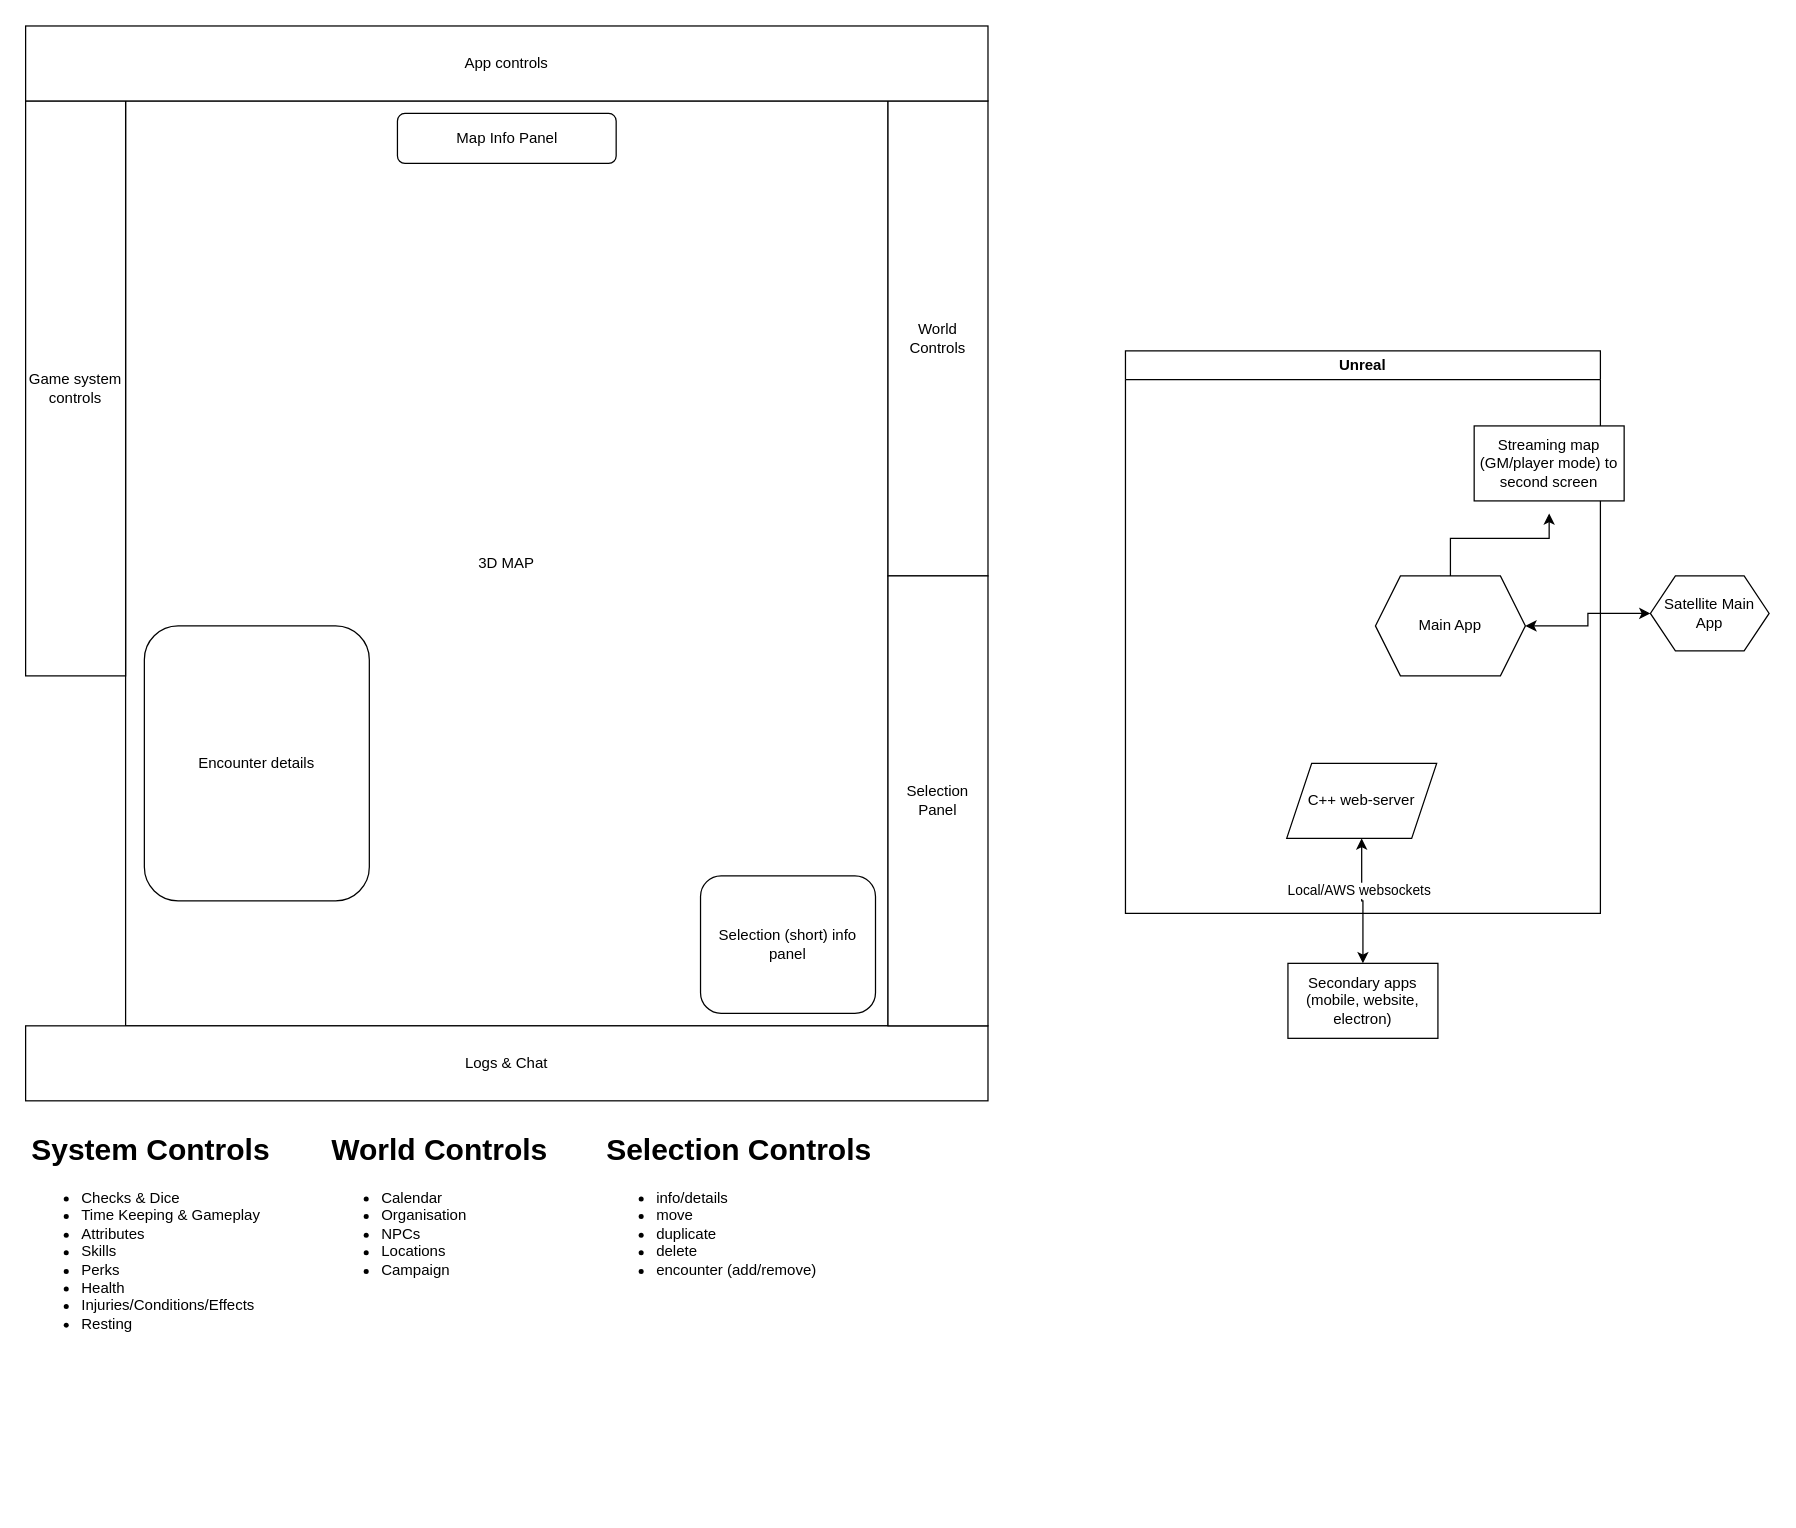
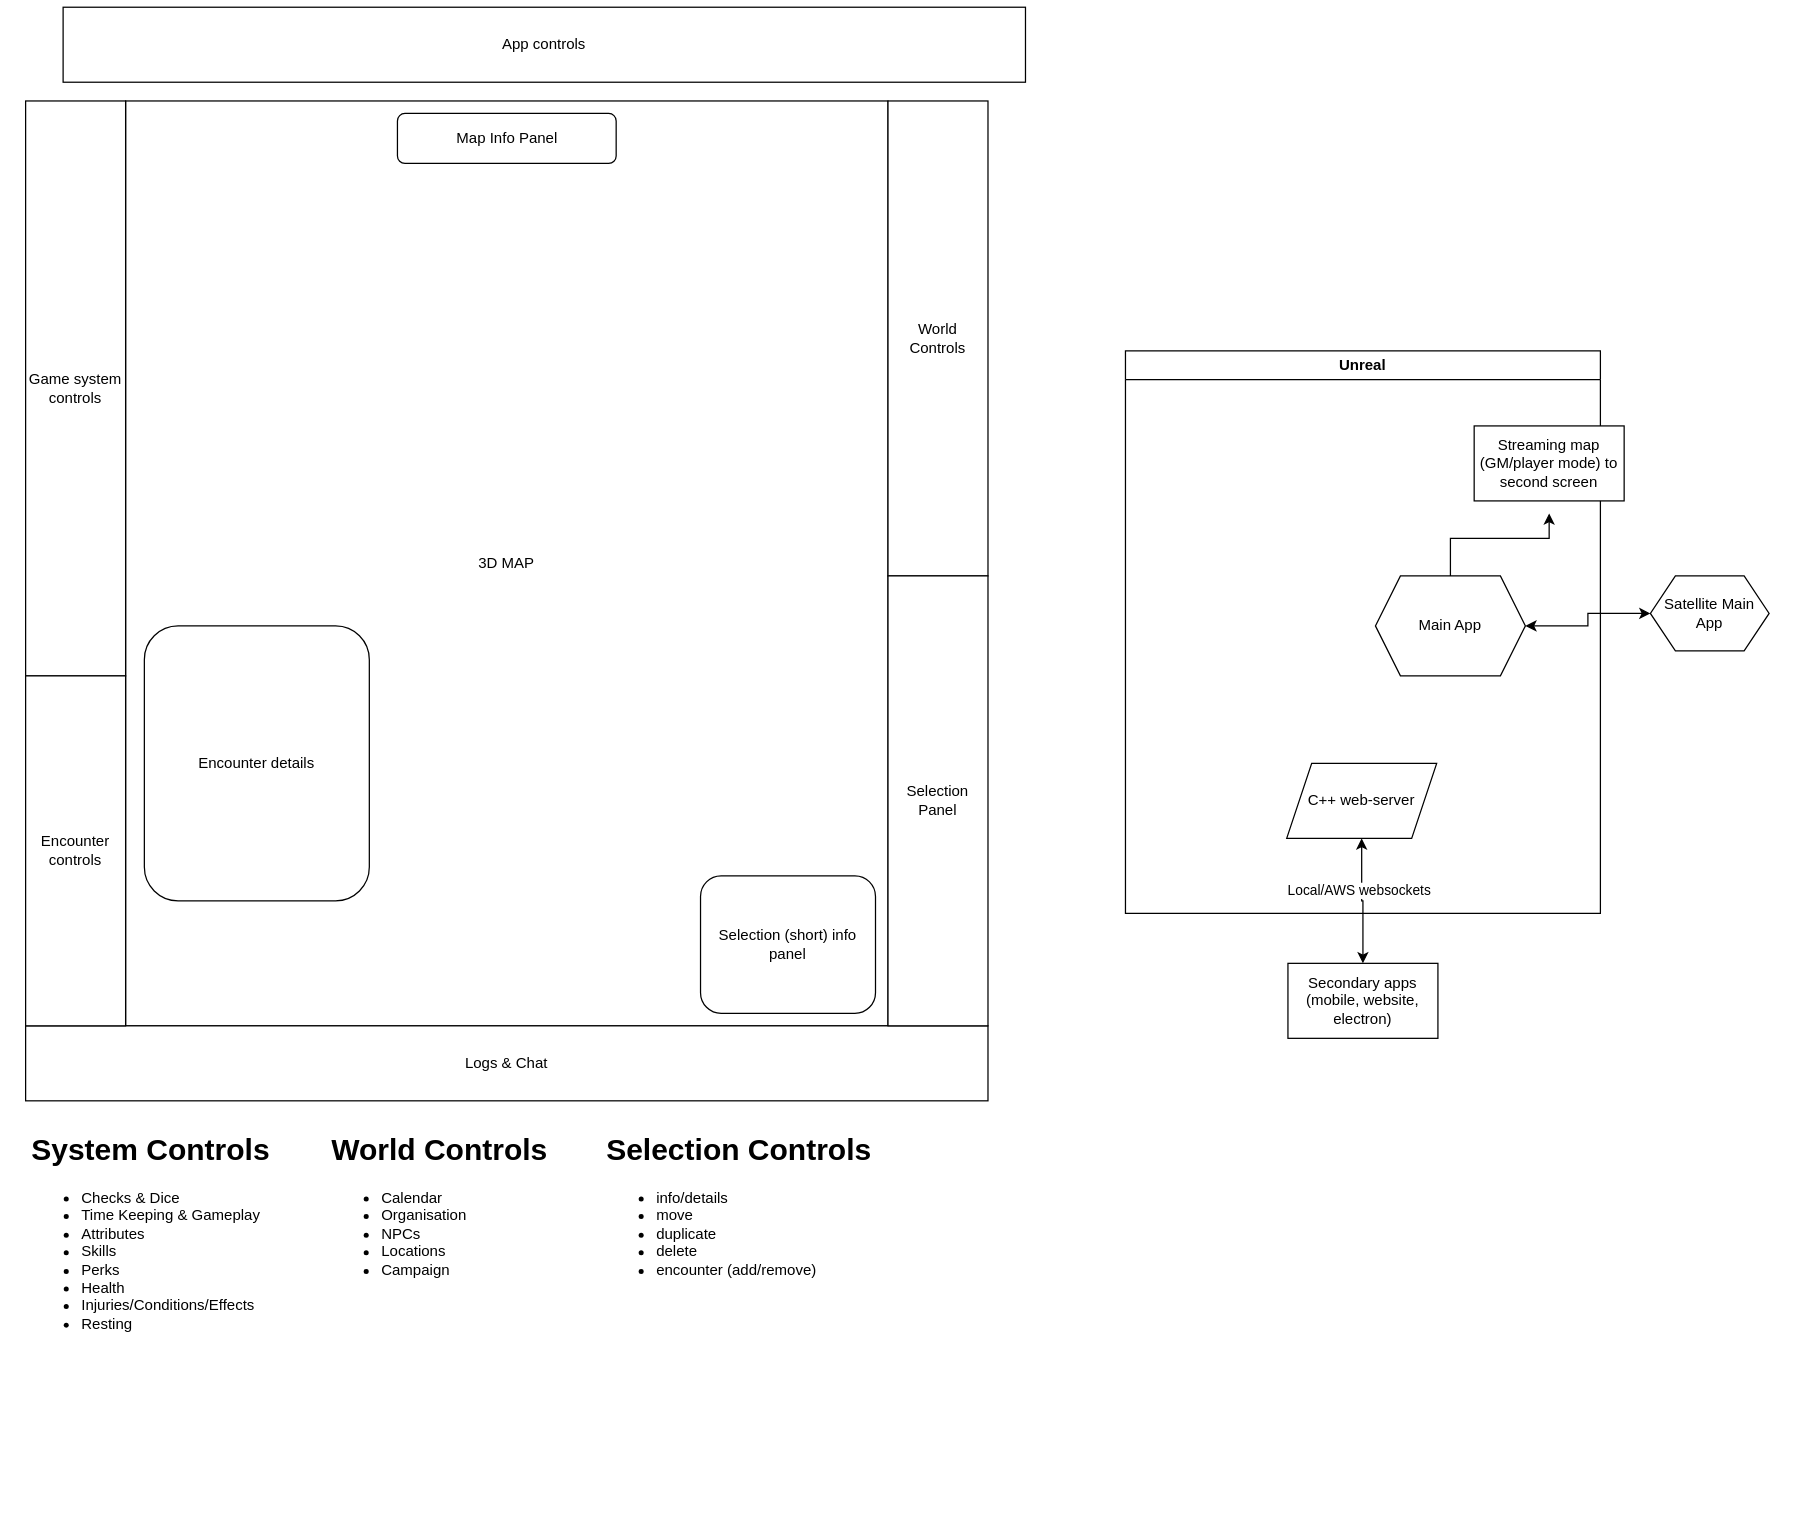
node "App controls": moved (507, 63) -> (544, 44)
node "Encounter controls": added
